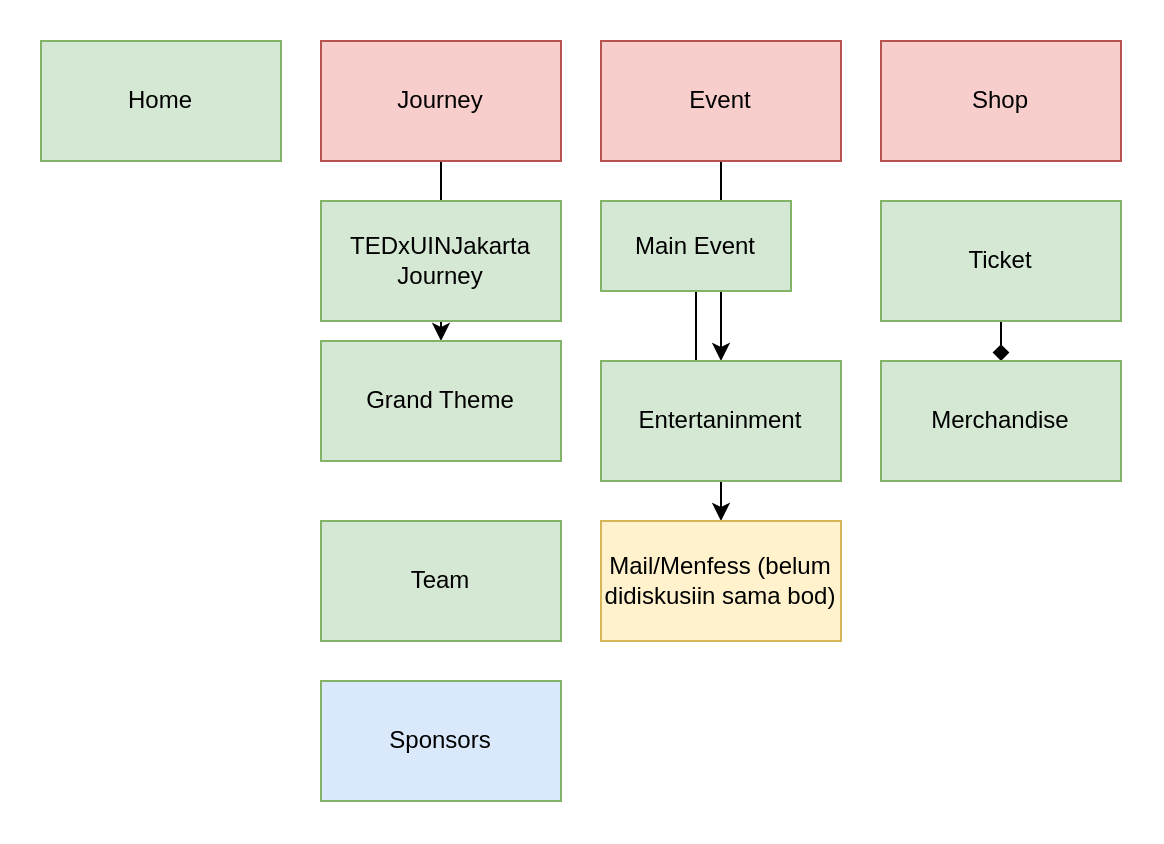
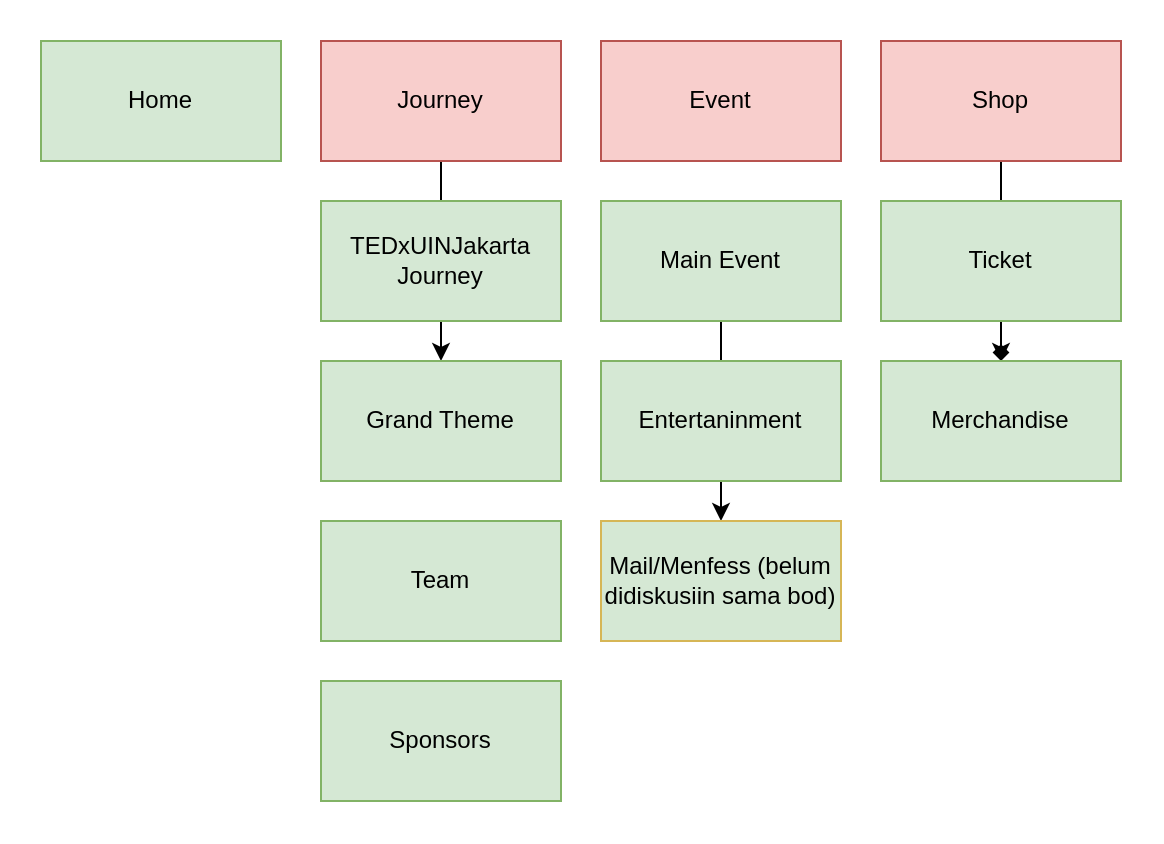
edge "Event" -> "Entertaninment": removed
edge "Shop" -> "Merchandise": added
node "Main Event": size 190x90 -> 240x120
node "Grand Theme": moved (441, 401) -> (441, 421)
node "Mail/Menfess (belum didiskusiin sama bod)": fillcolor #fff2cc -> #d5e8d4
node "Sponsors": fillcolor #dae8fc -> #d5e8d4
